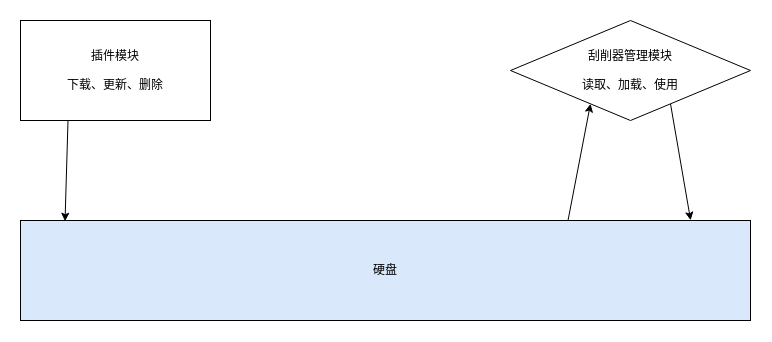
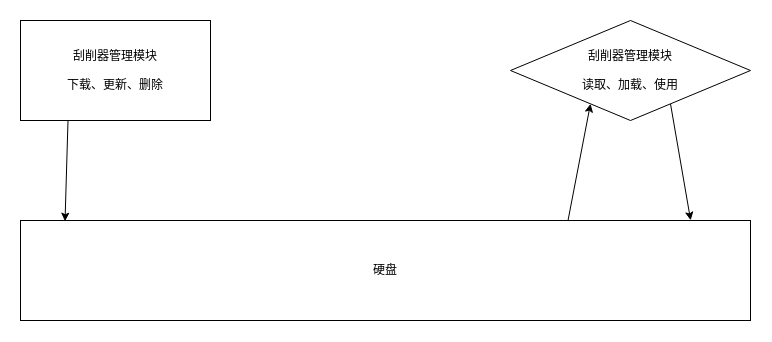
node "插件模块 下载、更新、删除": label "插件模块 下载、更新、删除" -> "刮削器管理模块 下载、更新、删除"
node "硬盘": fillcolor #dae8fc -> #ffffff
